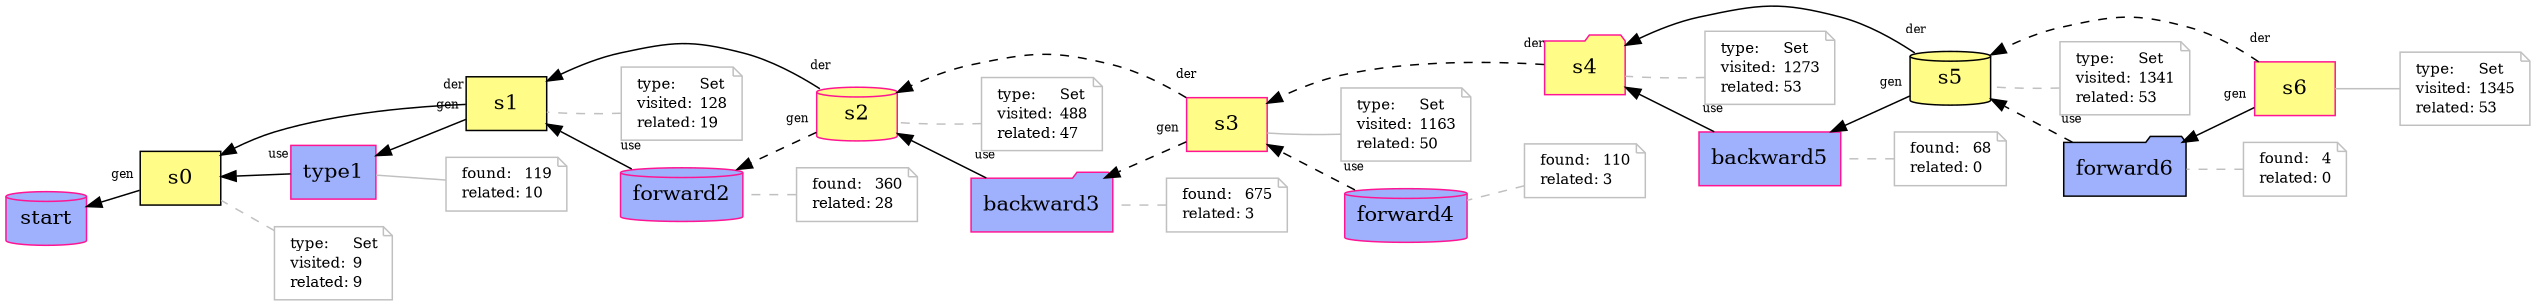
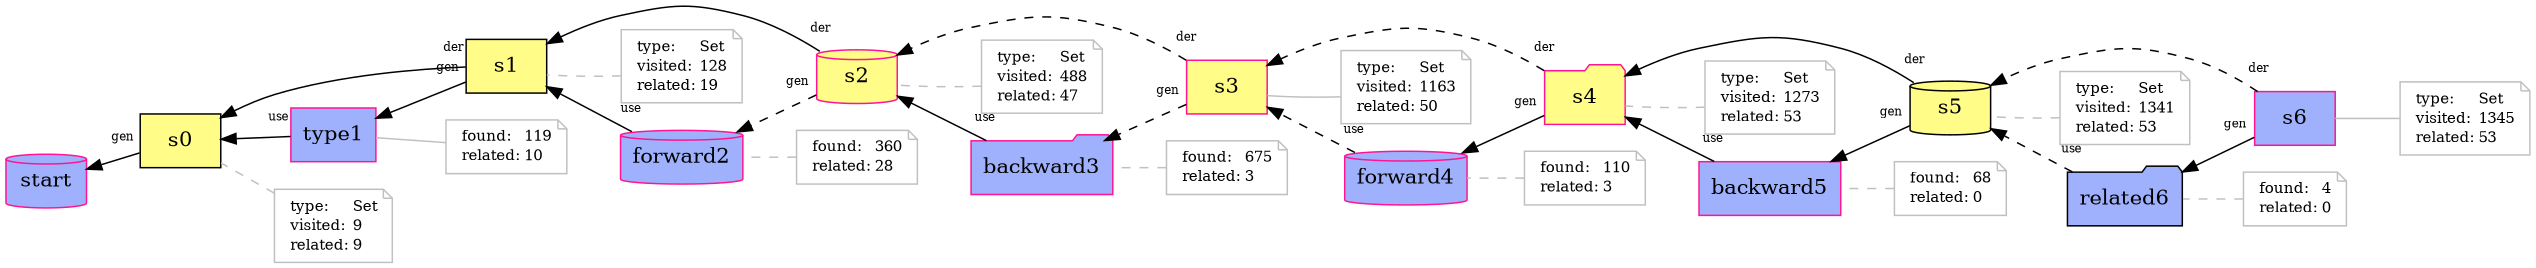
node "s6": fillcolor #fffc87 -> #9fb1fc
edge "s4" -> "forward4": added
node "forward6": label "forward6" -> "related6"
